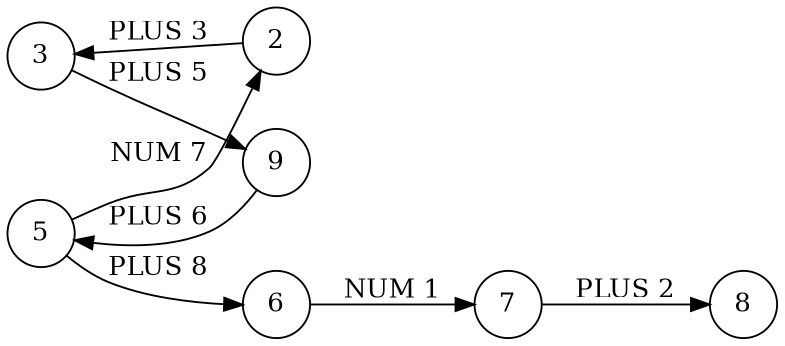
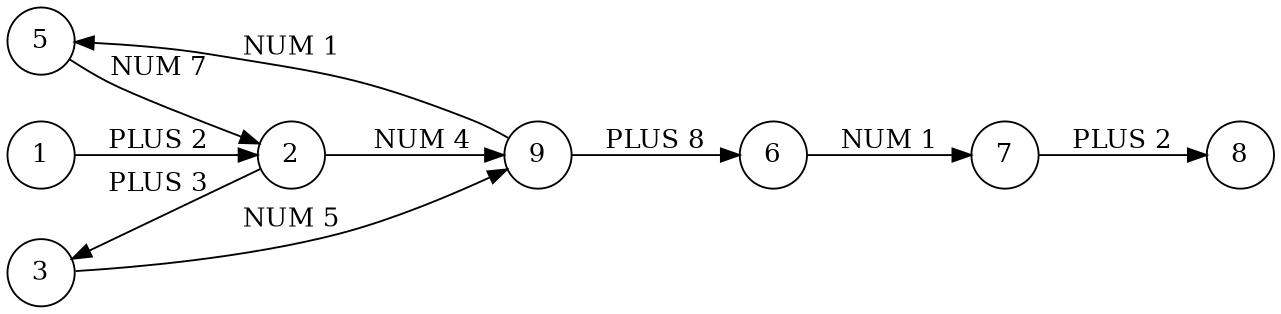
edge "3" -> "9": label "PLUS 5" -> "NUM 5"
node "1": added
edge "2" -> "9": added, label "NUM 4"
edge "9" -> "5": label "PLUS 6" -> "NUM 1"
edge "5" -> "6": now "9" -> "6"
